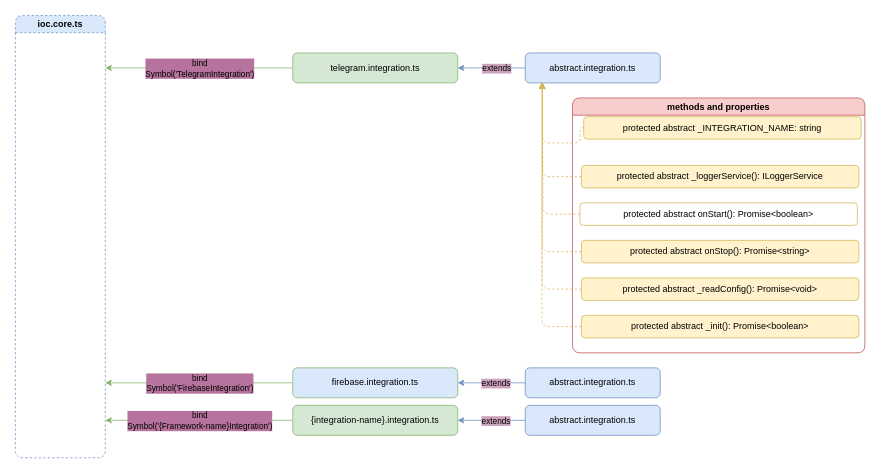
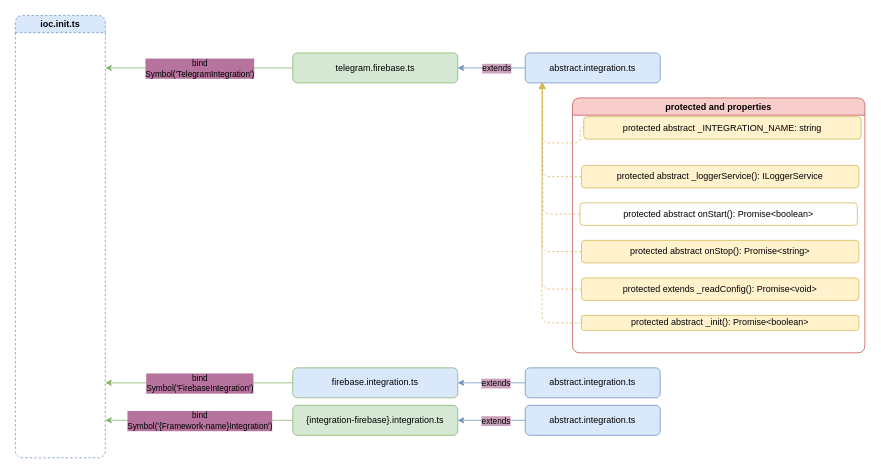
node "ioc.core.ts": label "ioc.core.ts" -> "ioc.init.ts"
node "telegram.integration.ts": label "telegram.integration.ts" -> "telegram.firebase.ts"
node "methods and properties": label "methods and properties" -> "protected and properties"
node "protected abstract _readConfig(): Promise<void>": label "protected abstract _readConfig(): Promise<void>" -> "protected extends _readConfig(): Promise<void>"
node "protected abstract _init(): Promise<boolean>": size 278x23 -> 278x15
node "{integration-name}.integration.ts": label "{integration-name}.integration.ts" -> "{integration-firebase}.integration.ts"
